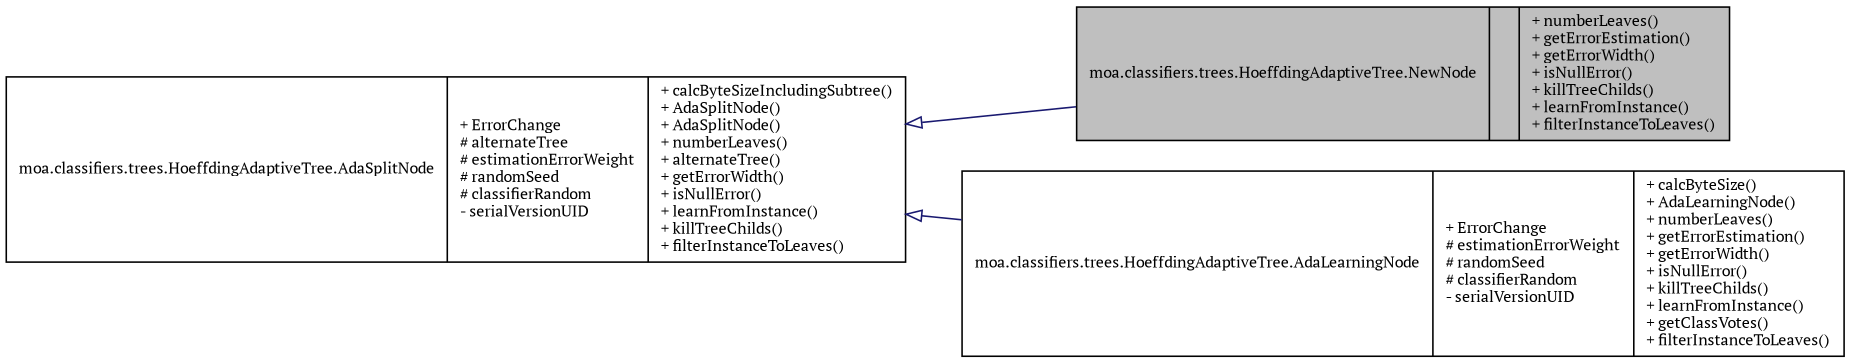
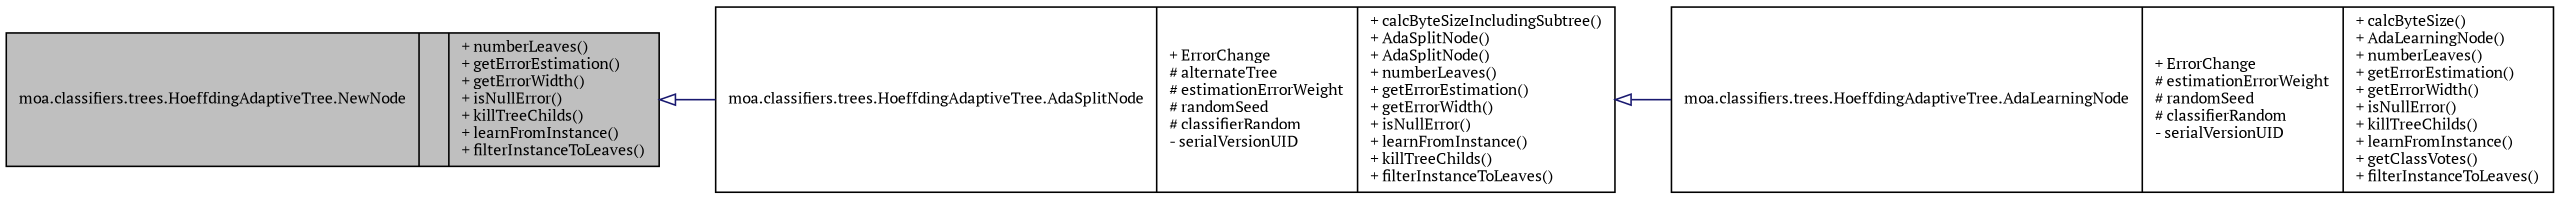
edge "moa.classifiers.trees.HoeffdingAdaptiveTree.NewNode" -> "moa.classifiers.trees.HoeffdingAdaptiveTree.AdaSplitNode": reversed
node "moa.classifiers.trees.HoeffdingAdaptiveTree.AdaSplitNode": text "+ alternateTree()" -> "+ getErrorEstimation()"
